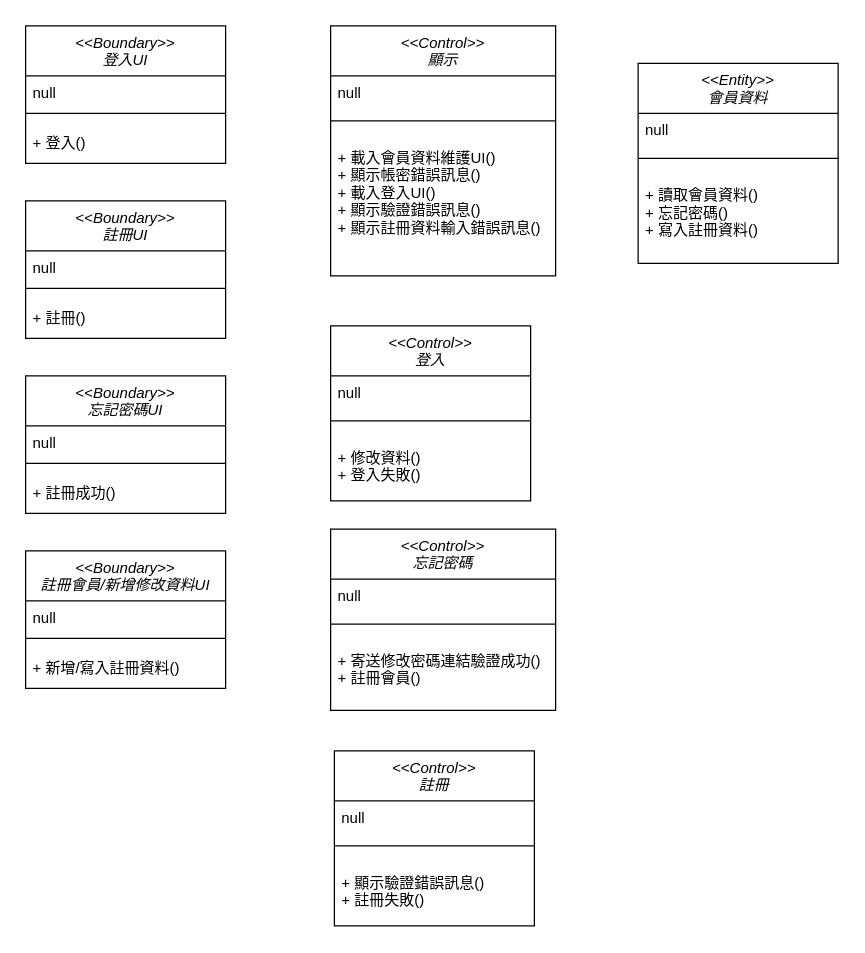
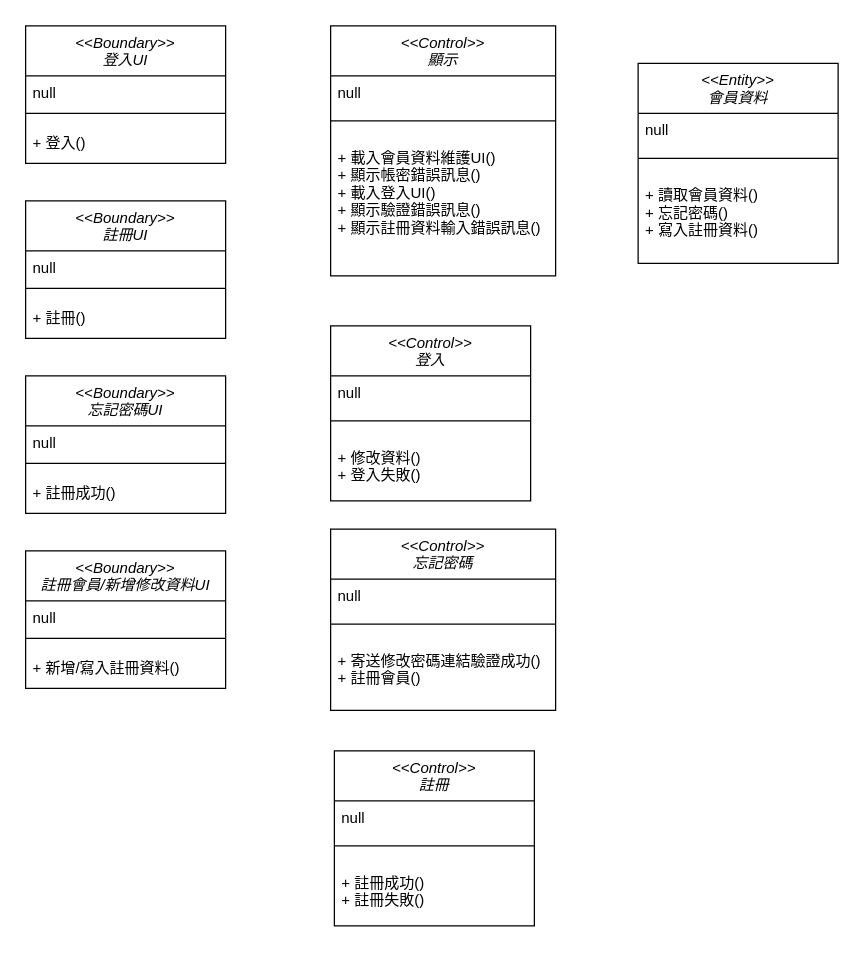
node "+ 顯示驗證錯誤訊息() + 註冊失敗()": label "+ 顯示驗證錯誤訊息() + 註冊失敗()" -> "+ 註冊成功() + 註冊失敗()"
